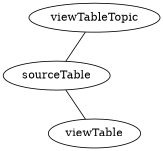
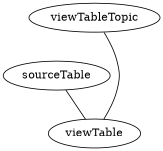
edge "viewTableTopic" -- "sourceTable": now "viewTableTopic" -- "viewTable"
